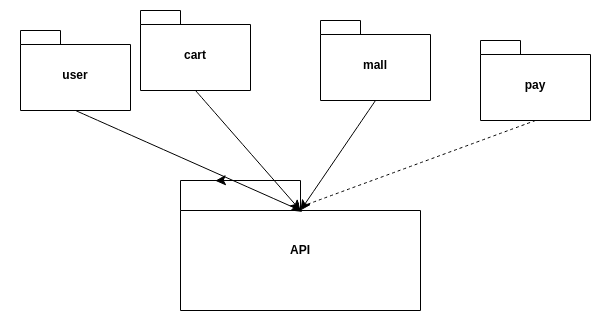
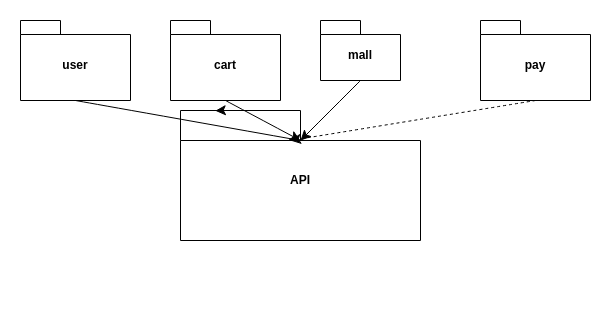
node "cart": moved (196, 51) -> (226, 61)
node "mall": size 110x80 -> 80x60
node "user": moved (76, 71) -> (76, 61)
node "pay": moved (536, 81) -> (536, 61)
node "API": moved (301, 246) -> (301, 176)
